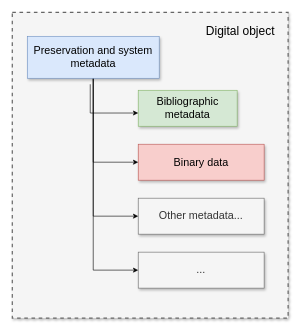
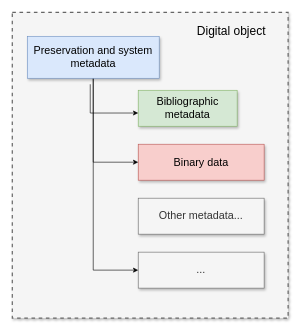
node "Digital object": moved (240, 30) -> (231, 30)
edge "Preservation and system metadata" -> "Other metadata...": removed
